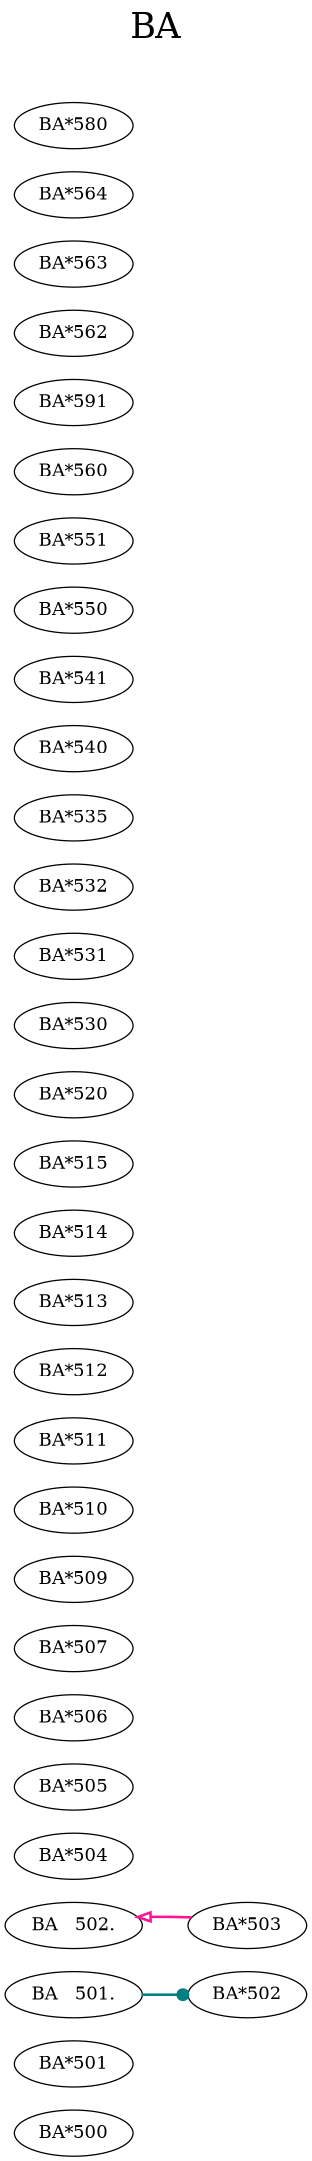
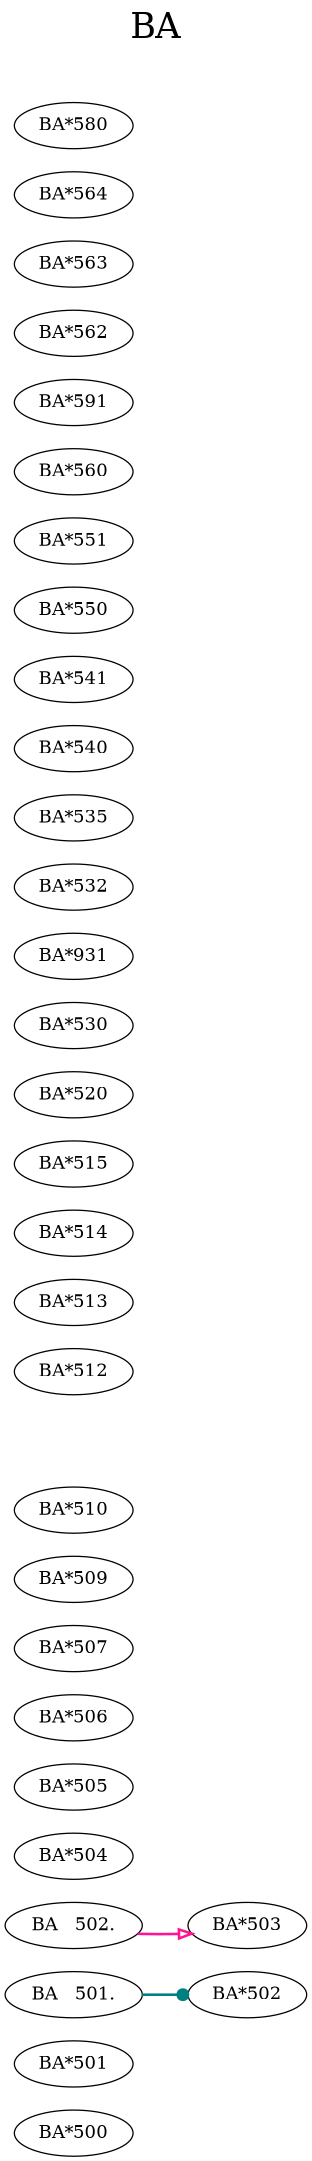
node "BA*531": label "BA*531" -> "BA*931"
node "BA*511": removed
edge "BA*503" -> "BA   502.": reversed
